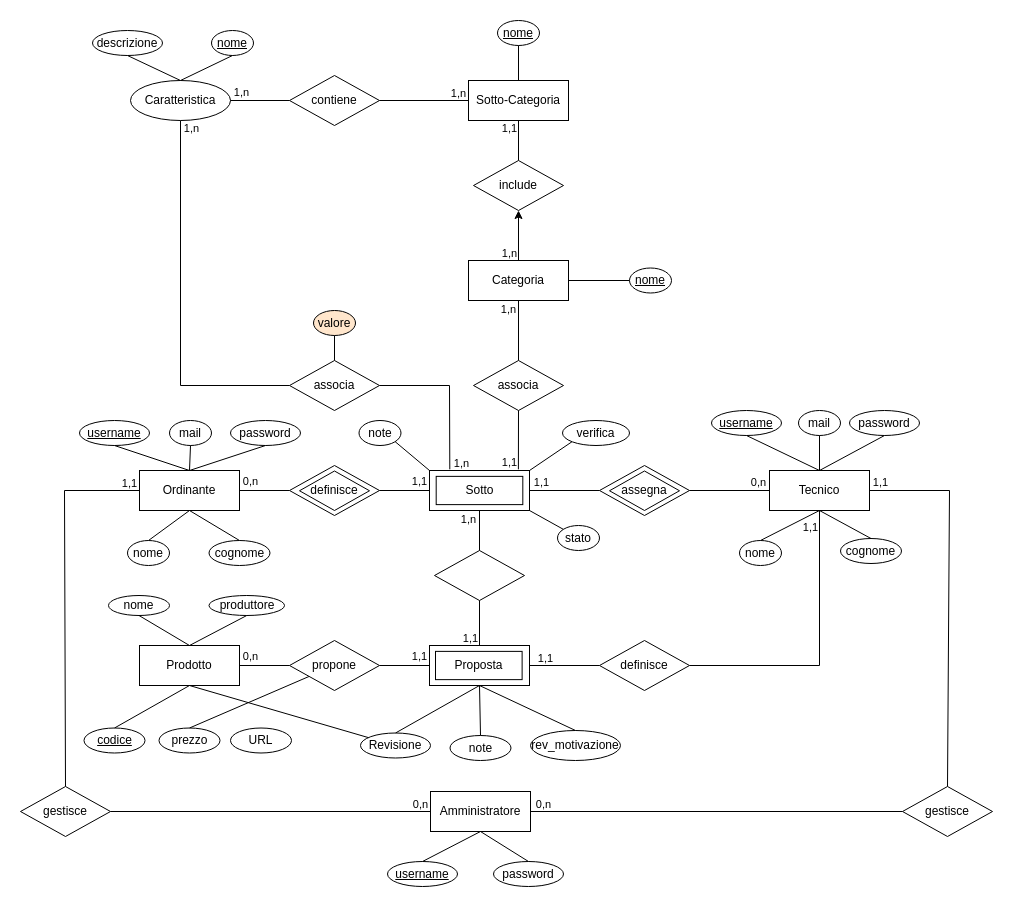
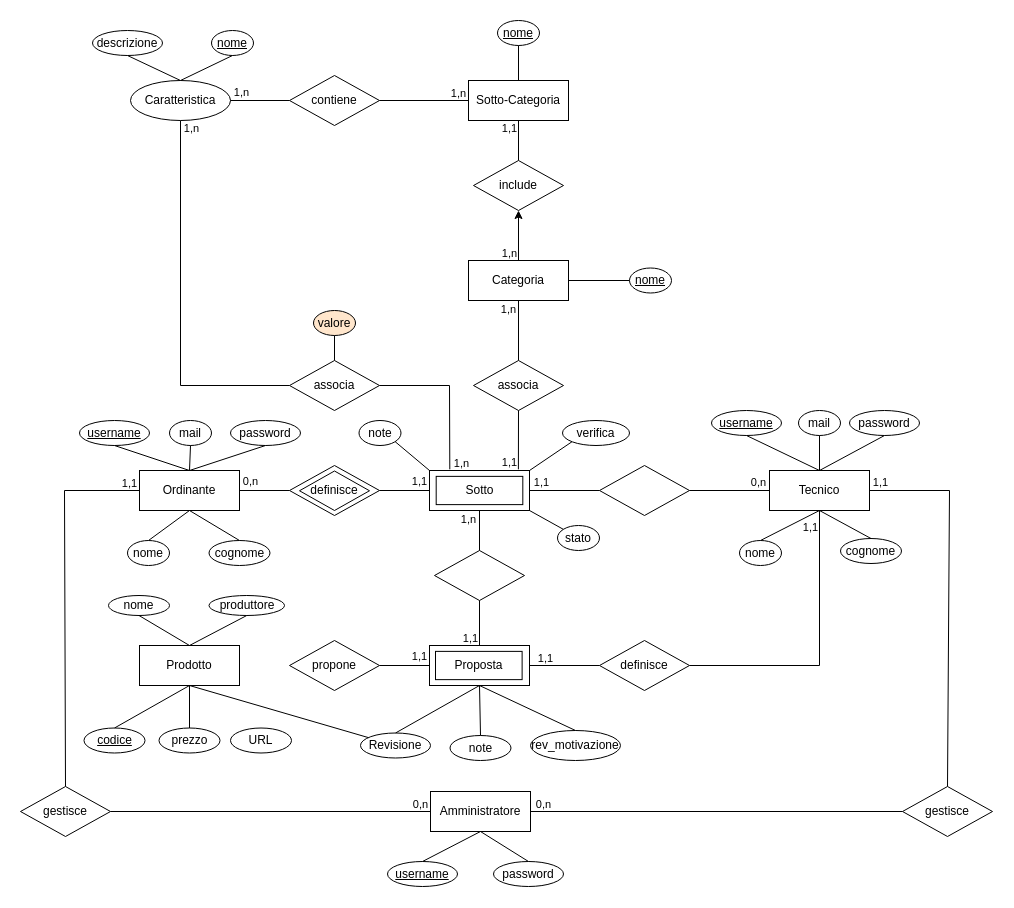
node "assegna": removed
edge "Prodotto" -- "propone": removed, label "0,n"
edge "propone" -- "prezzo": now "Prodotto" -- "prezzo"
